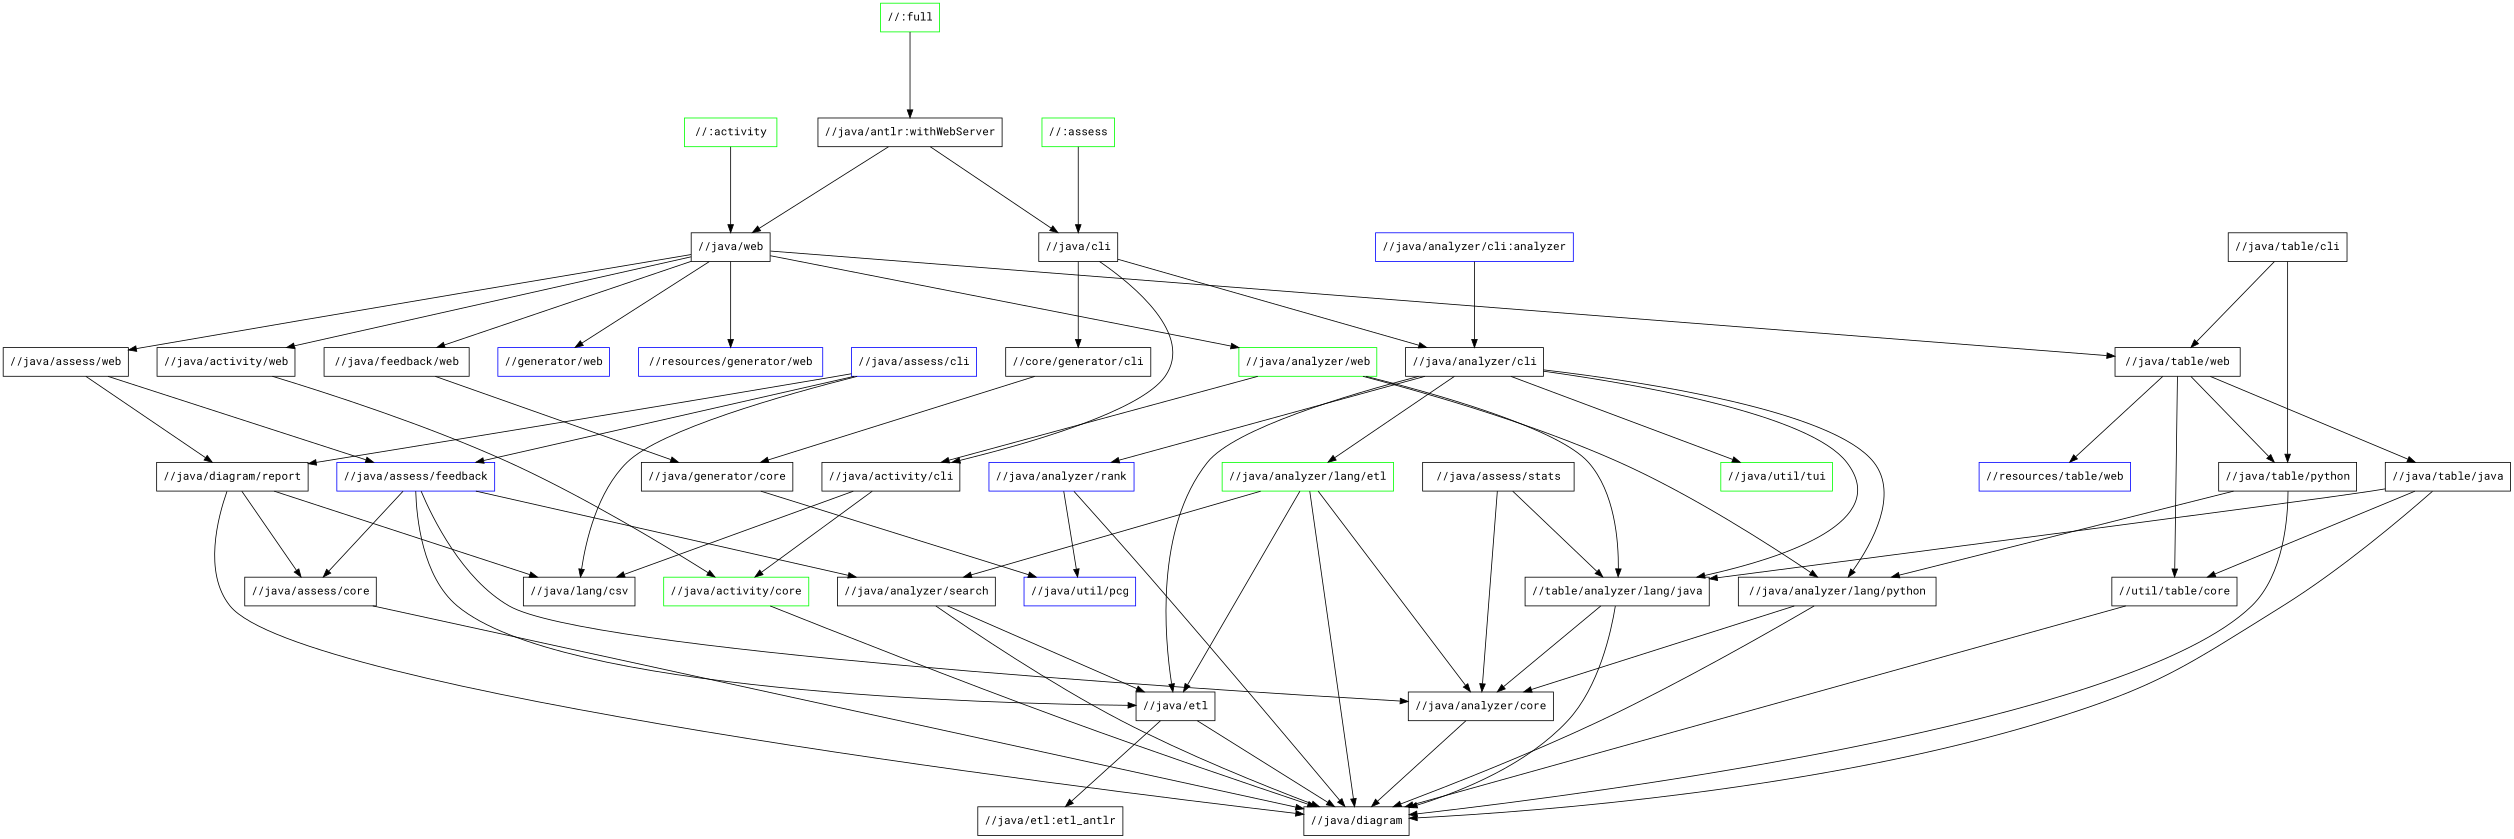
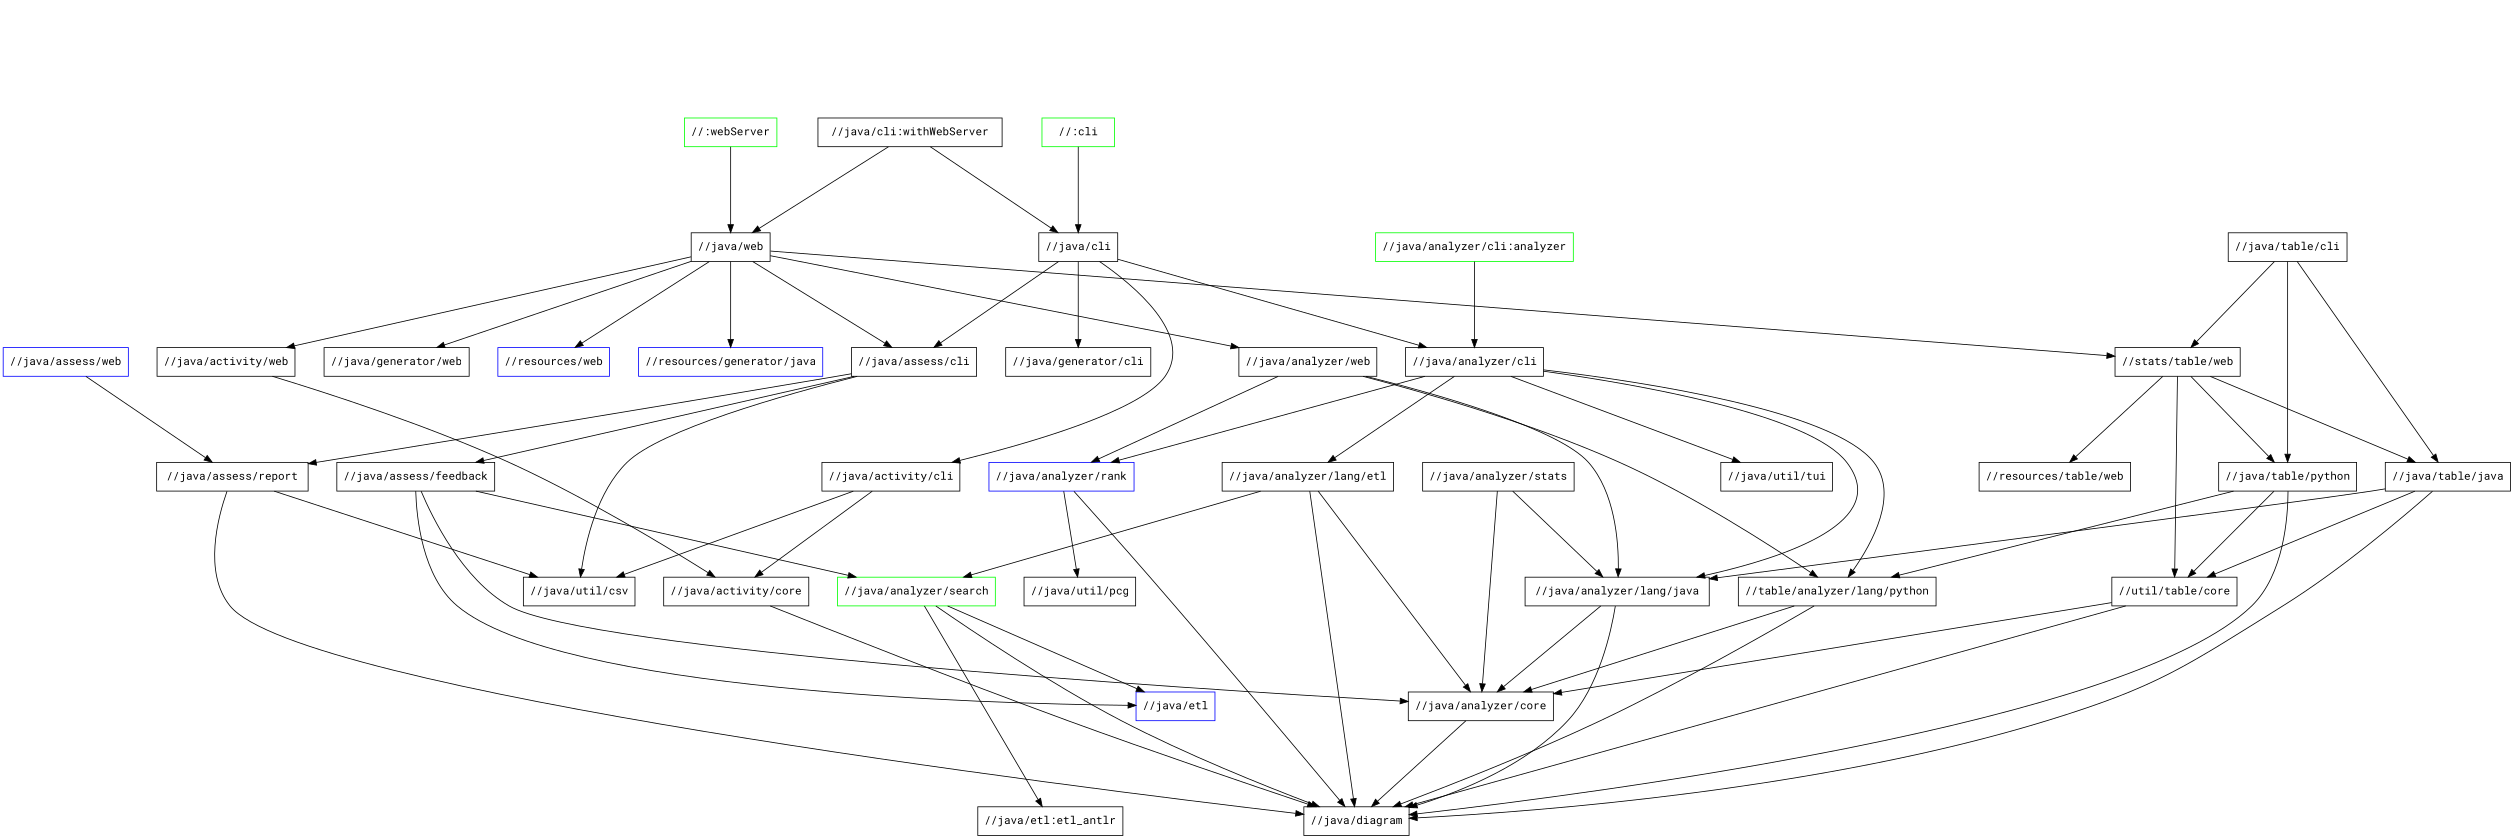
node "//:full": removed
node "//:activity": label "//:activity" -> "//:webServer"
node "//java/antlr:withWebServer": label "//java/antlr:withWebServer" -> "//java/cli:withWebServer"
node "//:assess": label "//:assess" -> "//:cli"
node "//java/analyzer/cli:analyzer": color blue -> green
edge "//java/web" -> "//java/assess/web": now "//java/web" -> "//java/assess/cli"
edge "//java/cli" -> "//java/assess/cli": added
edge "//java/table/cli" -> "//java/table/java": added
node "//java/assess/web": color black -> blue
node "//java/feedback/web": label "//java/feedback/web" -> "//java/generator/web"
node "//generator/web": label "//generator/web" -> "//resources/web"
node "//resources/generator/web": label "//resources/generator/web" -> "//resources/generator/java"
node "//java/assess/cli": color blue -> black
node "//core/generator/cli": label "//core/generator/cli" -> "//java/generator/cli"
node "//java/analyzer/web": color green -> black
node "//java/table/web": label "//java/table/web" -> "//stats/table/web"
edge "//java/analyzer/web" -> "//java/activity/cli": now "//java/analyzer/web" -> "//java/analyzer/rank"
edge "//java/assess/web" -> "//java/assess/feedback": removed
edge "//java/analyzer/cli" -> "//java/etl": removed
node "//java/diagram/report": label "//java/diagram/report" -> "//java/assess/report"
node "//java/assess/feedback": color blue -> black
node "//java/generator/core": removed
node "//java/analyzer/lang/etl": color green -> black
node "//java/assess/stats": label "//java/assess/stats" -> "//java/analyzer/stats"
node "//java/util/tui": color green -> black
node "//resources/table/web": color blue -> black
edge "//java/table/python" -> "//util/table/core": added
edge "//java/analyzer/lang/etl" -> "//java/etl": removed
node "//java/assess/core": removed
node "//java/lang/csv": label "//java/lang/csv" -> "//java/util/csv"
node "//java/activity/core": color green -> black
node "//java/analyzer/search": color black -> green
node "//java/util/pcg": color blue -> black
node "//table/analyzer/lang/java": label "//table/analyzer/lang/java" -> "//java/analyzer/lang/java"
node "//java/analyzer/lang/python": label "//java/analyzer/lang/python" -> "//table/analyzer/lang/python"
edge "//util/table/core" -> "//java/analyzer/core": added
node "//java/etl": color black -> blue
edge "//java/etl" -> "//java/etl:etl_antlr": now "//java/analyzer/search" -> "//java/etl:etl_antlr"
edge "//java/etl" -> "//java/diagram": removed
